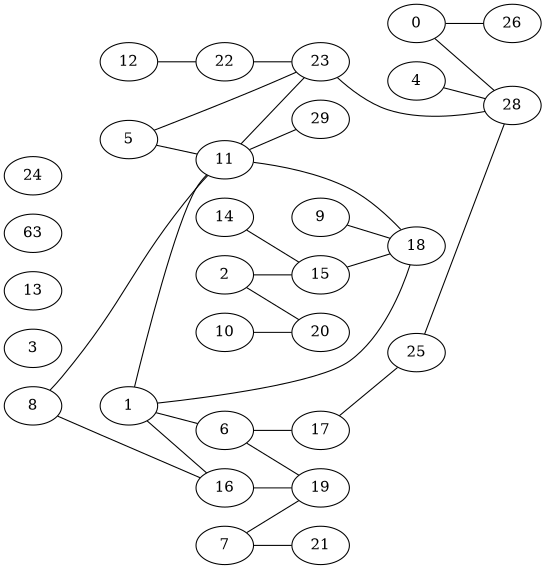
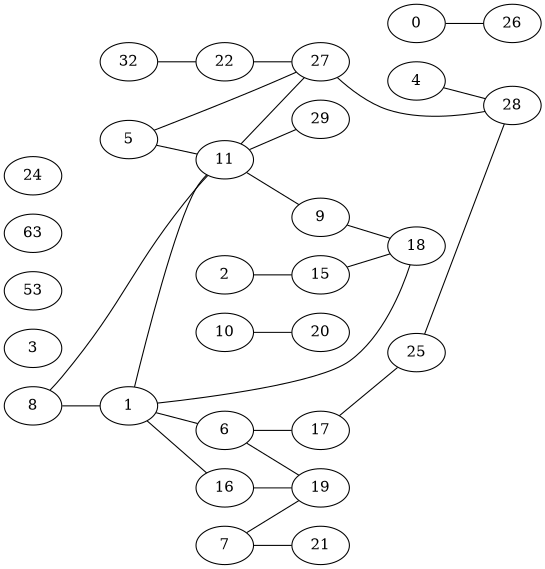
node "12": label "12" -> "32"
node "23": label "23" -> "27"
edge "0" -- "28": removed
edge "11" -- "18": now "11" -- "9"
node "14": removed
node "13": label "13" -> "53"
edge "2" -- "20": removed
edge "8" -- "16": now "8" -- "1"
